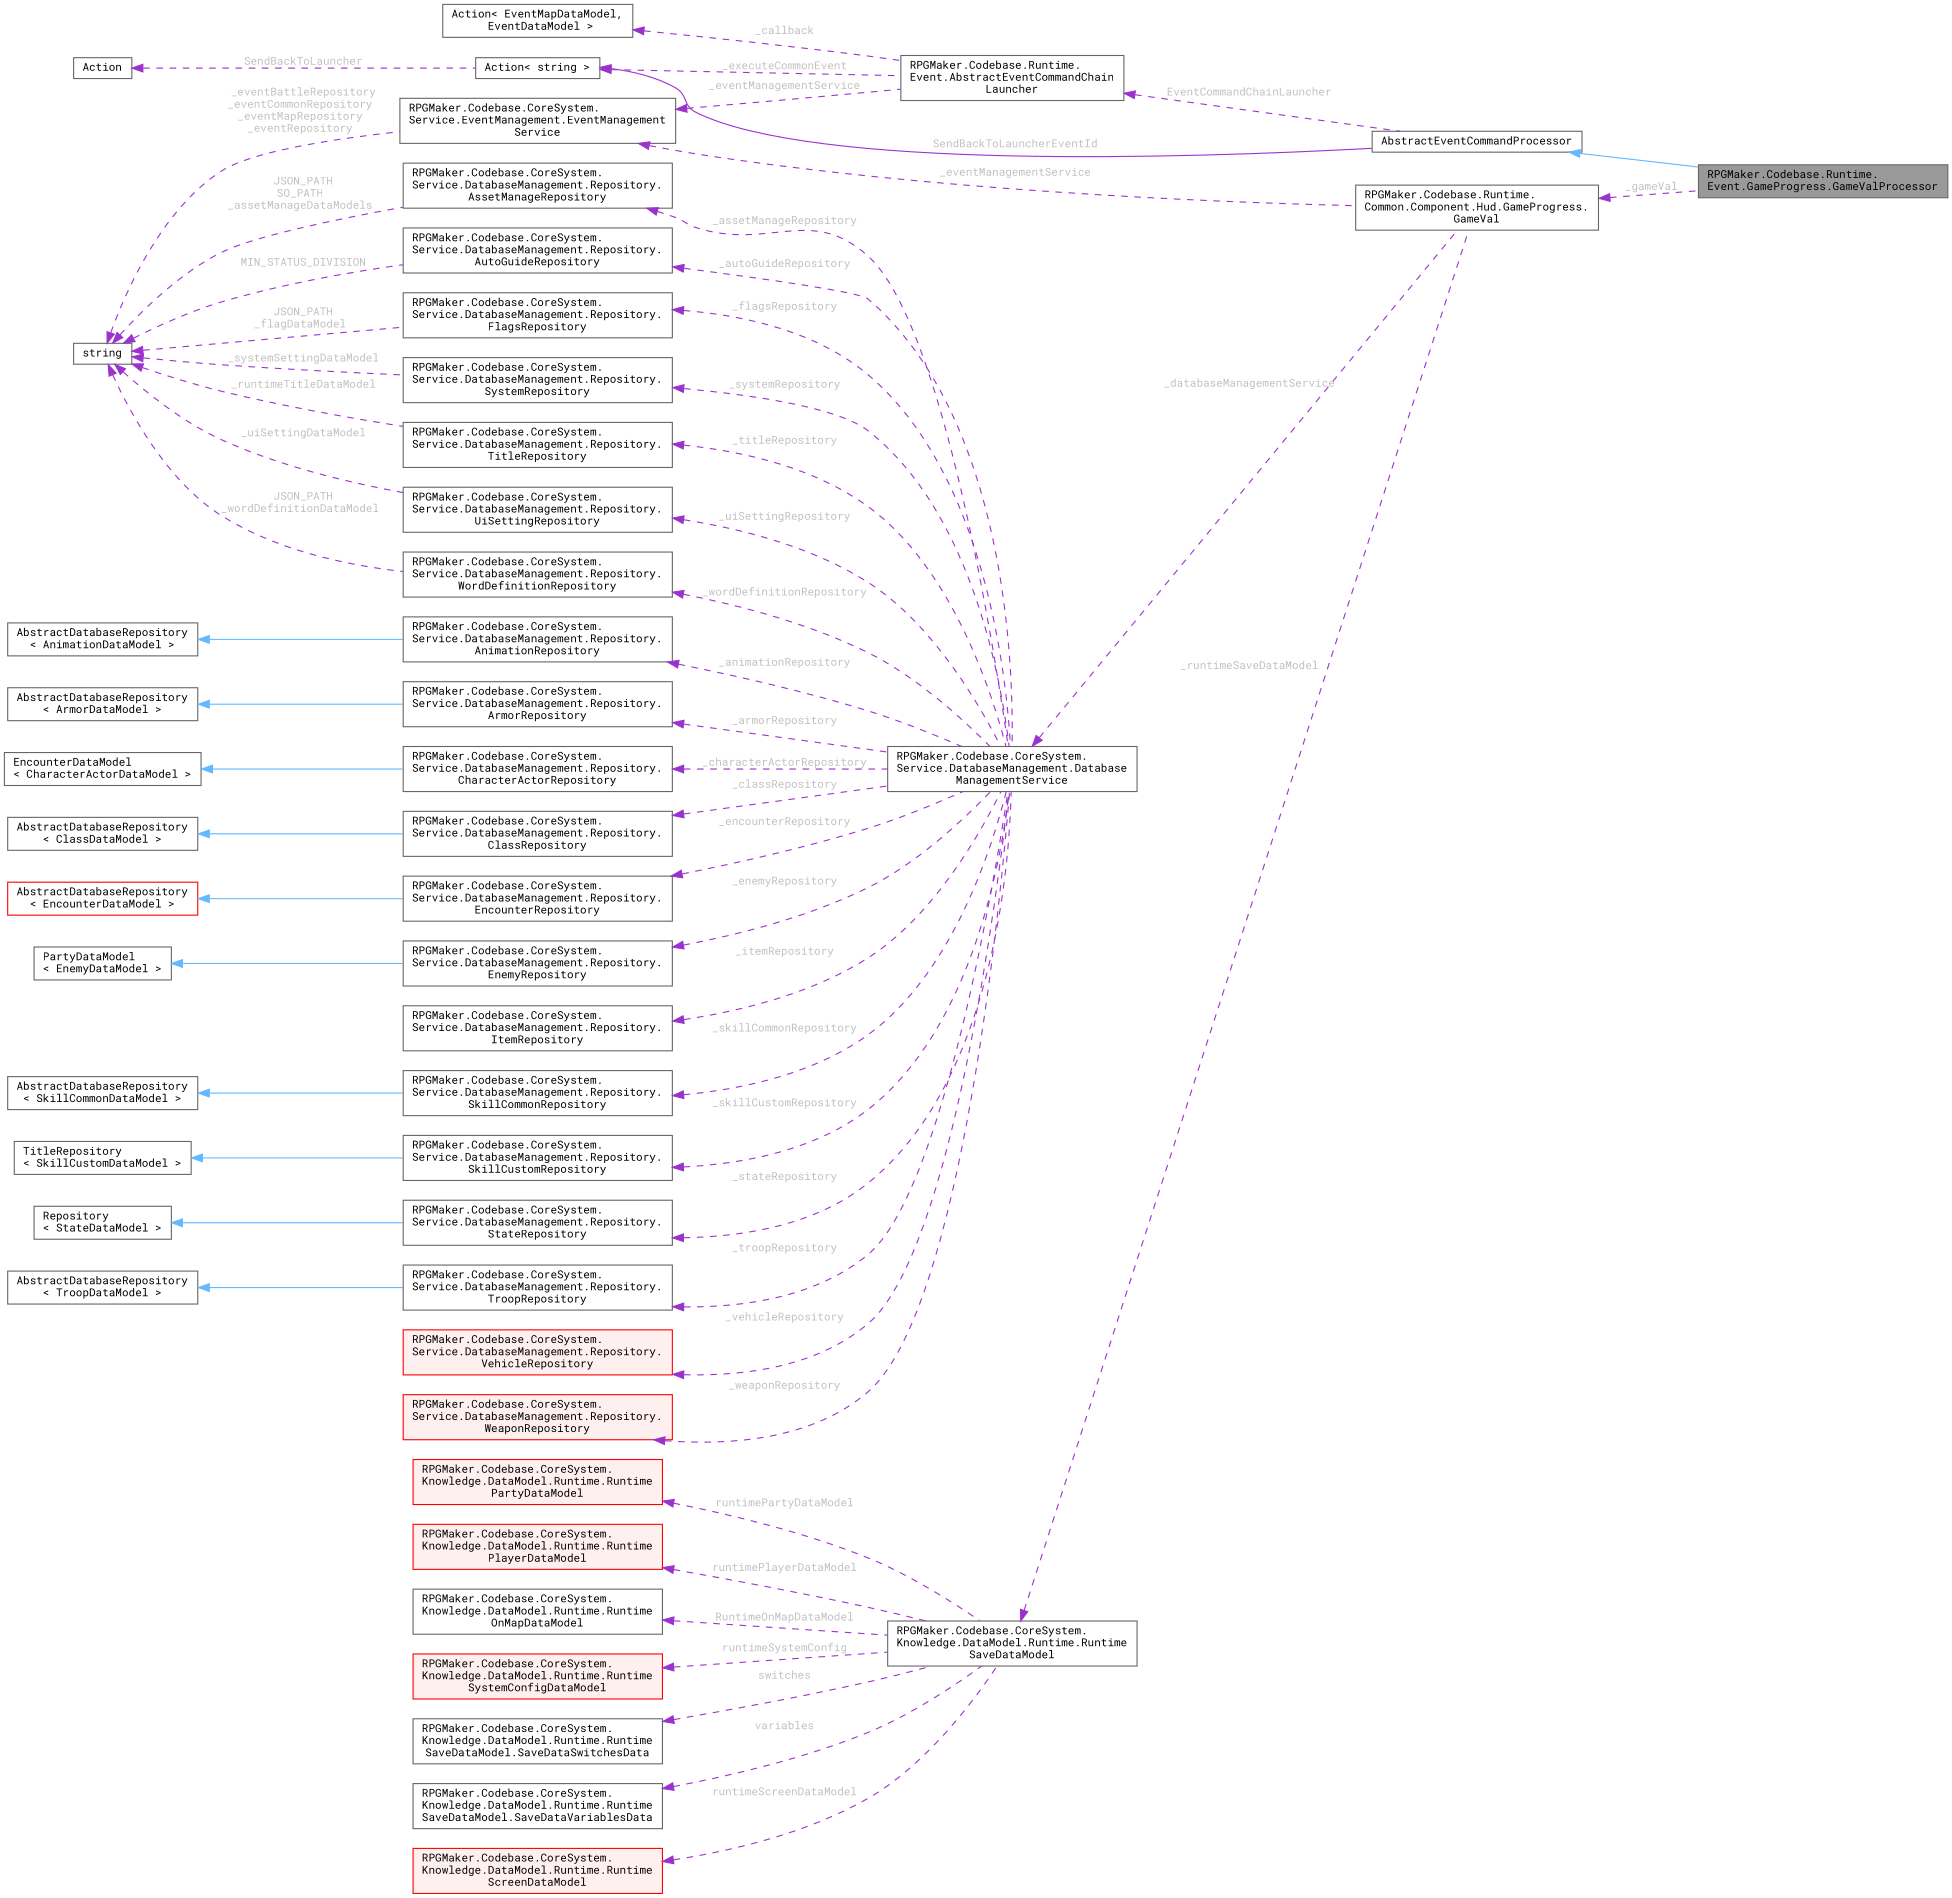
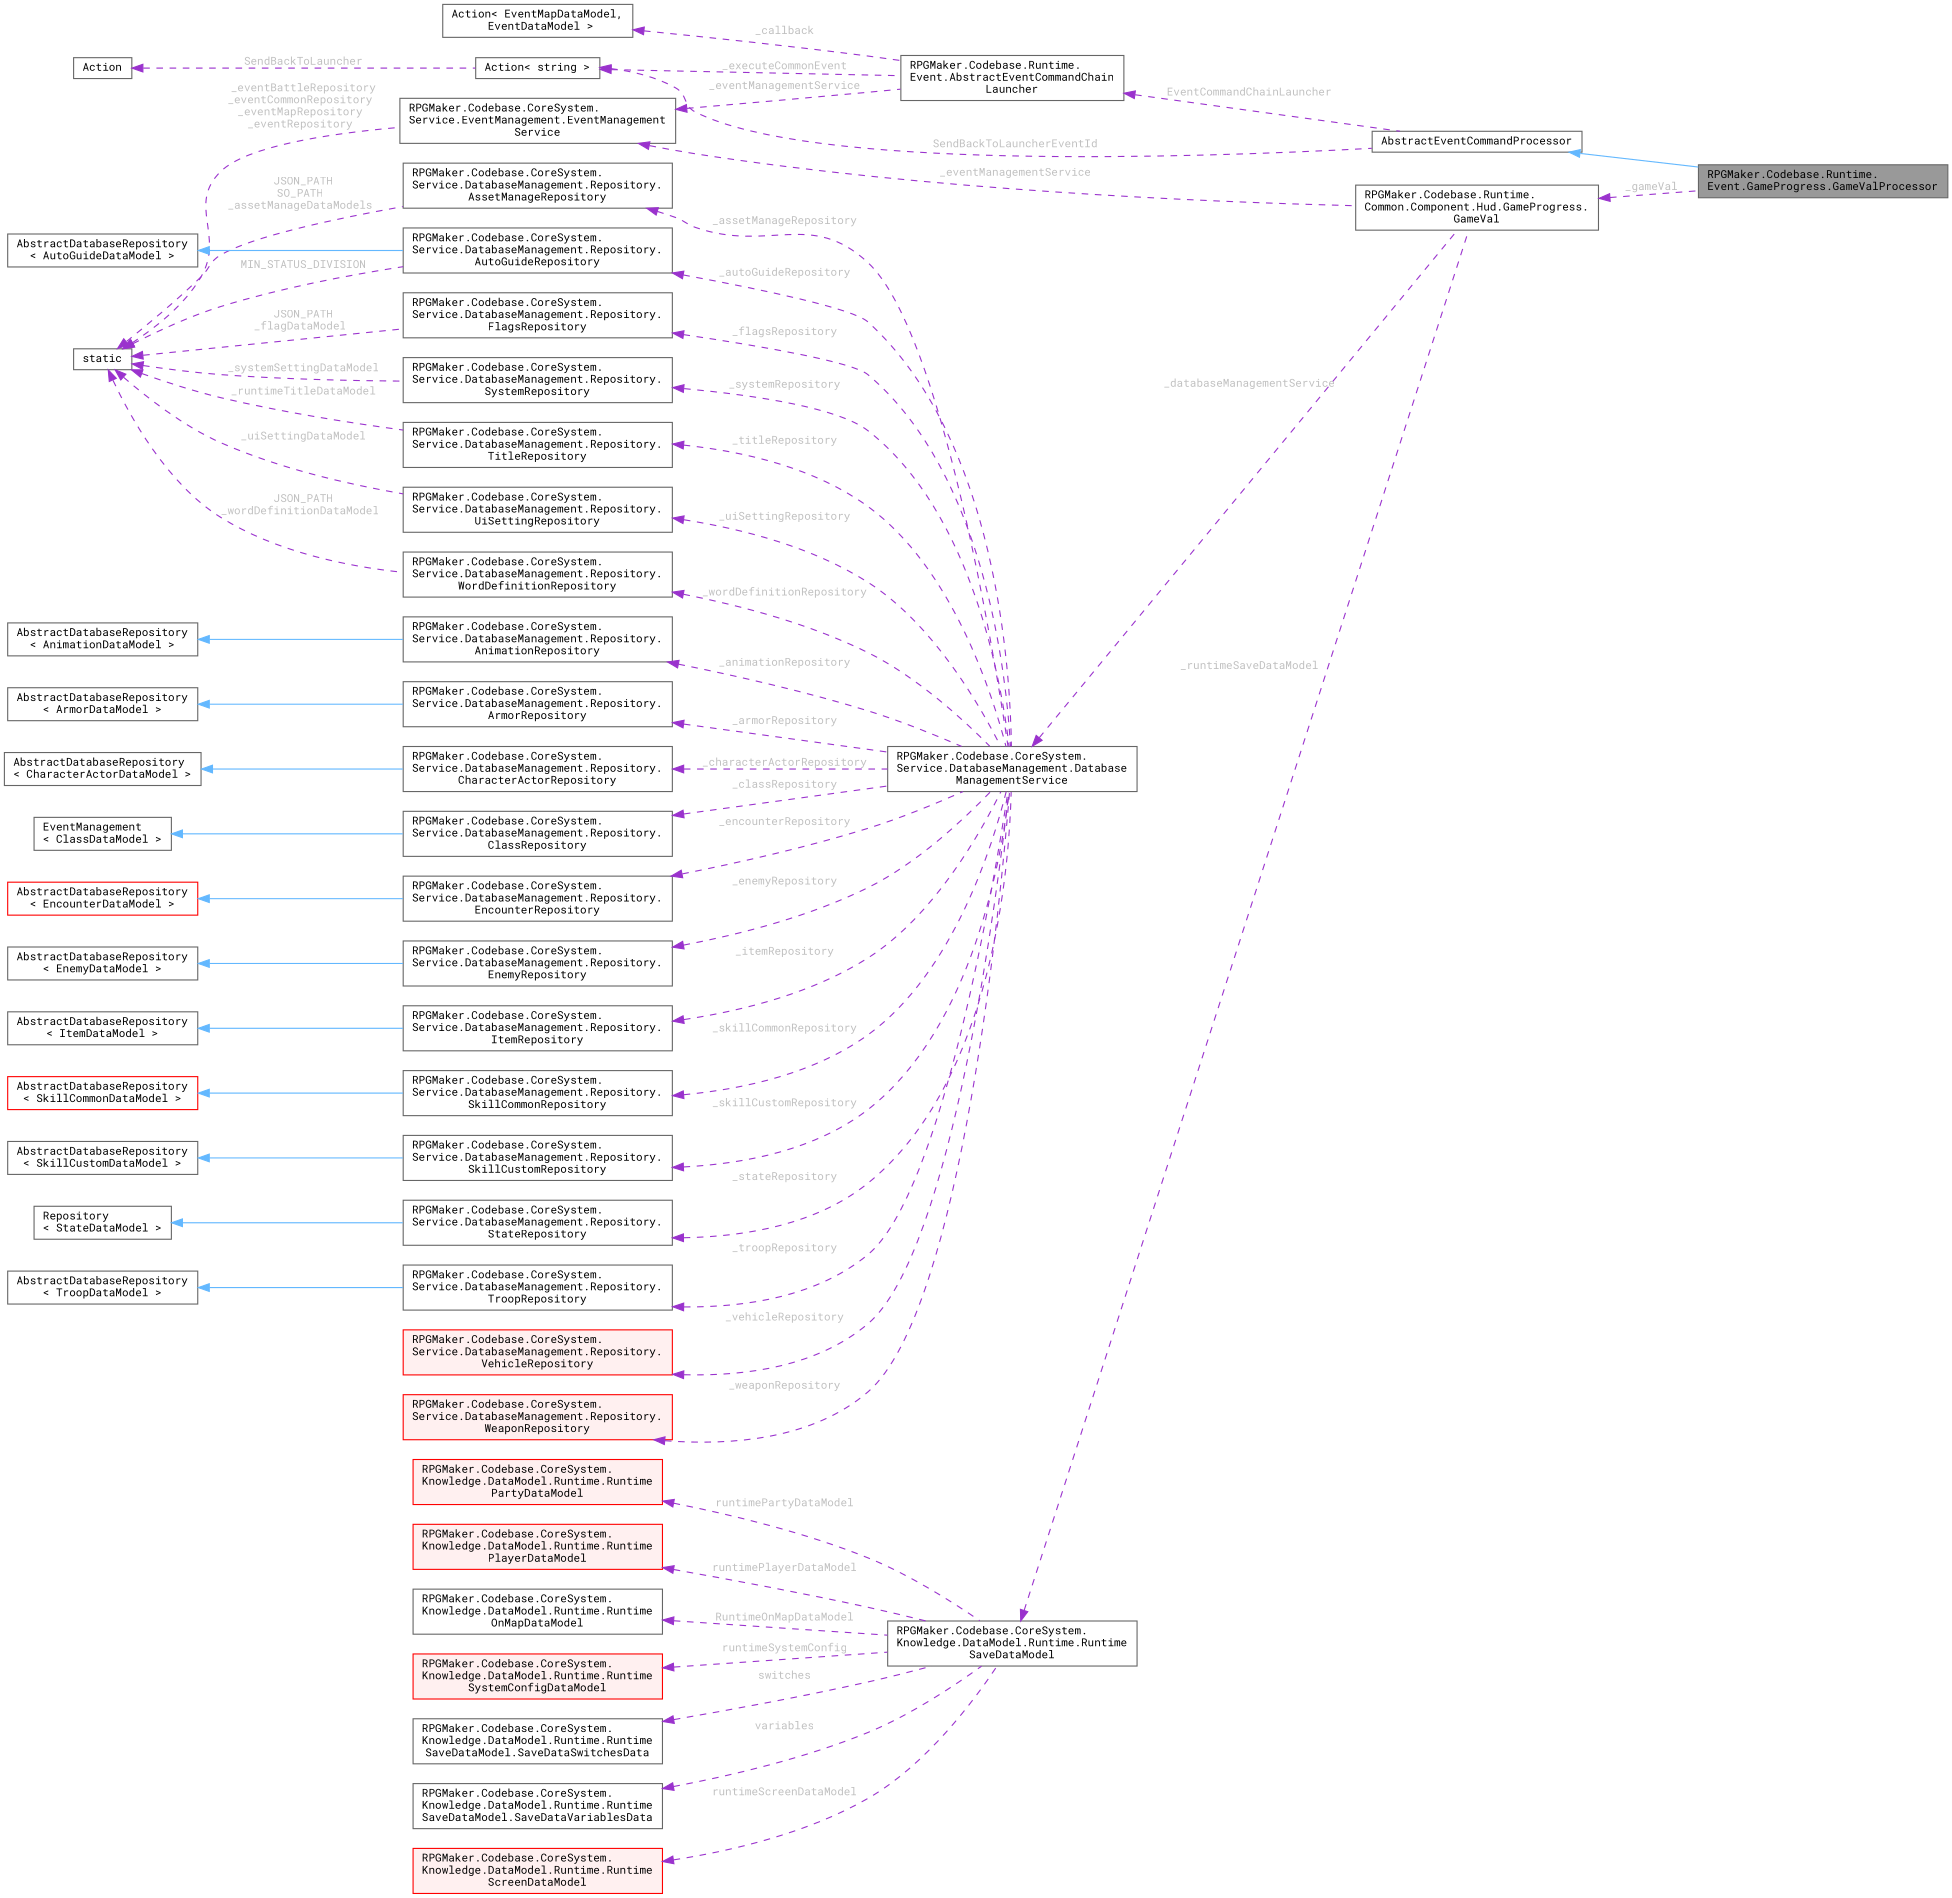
edge "AbstractEventCommandProcessor" -> "Action< string >": style solid -> dashed
node "AbstractDatabaseRepository < AutoGuideDataModel >": added
node "string": label "string" -> "static"
node "EncounterDataModel < CharacterActorDataModel >": label "EncounterDataModel < CharacterActorDataModel >" -> "AbstractDatabaseRepository < CharacterActorDataModel >"
node "AbstractDatabaseRepository < ClassDataModel >": label "AbstractDatabaseRepository < ClassDataModel >" -> "EventManagement < ClassDataModel >"
node "PartyDataModel < EnemyDataModel >": label "PartyDataModel < EnemyDataModel >" -> "AbstractDatabaseRepository < EnemyDataModel >"
node "AbstractDatabaseRepository < ItemDataModel >": added
node "AbstractDatabaseRepository < SkillCommonDataModel >": color gray40 -> red
node "TitleRepository < SkillCustomDataModel >": label "TitleRepository < SkillCustomDataModel >" -> "AbstractDatabaseRepository < SkillCustomDataModel >"
